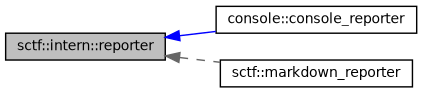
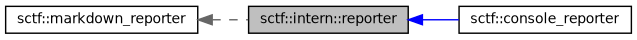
node "console::console_reporter": label "console::console_reporter" -> "sctf::console_reporter"
edge "sctf::markdown_reporter" -> "sctf::intern::reporter": reversed
